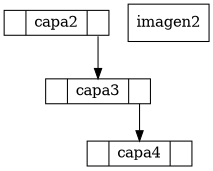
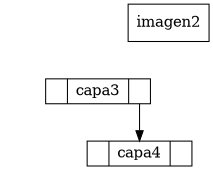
node "capa2": removed
